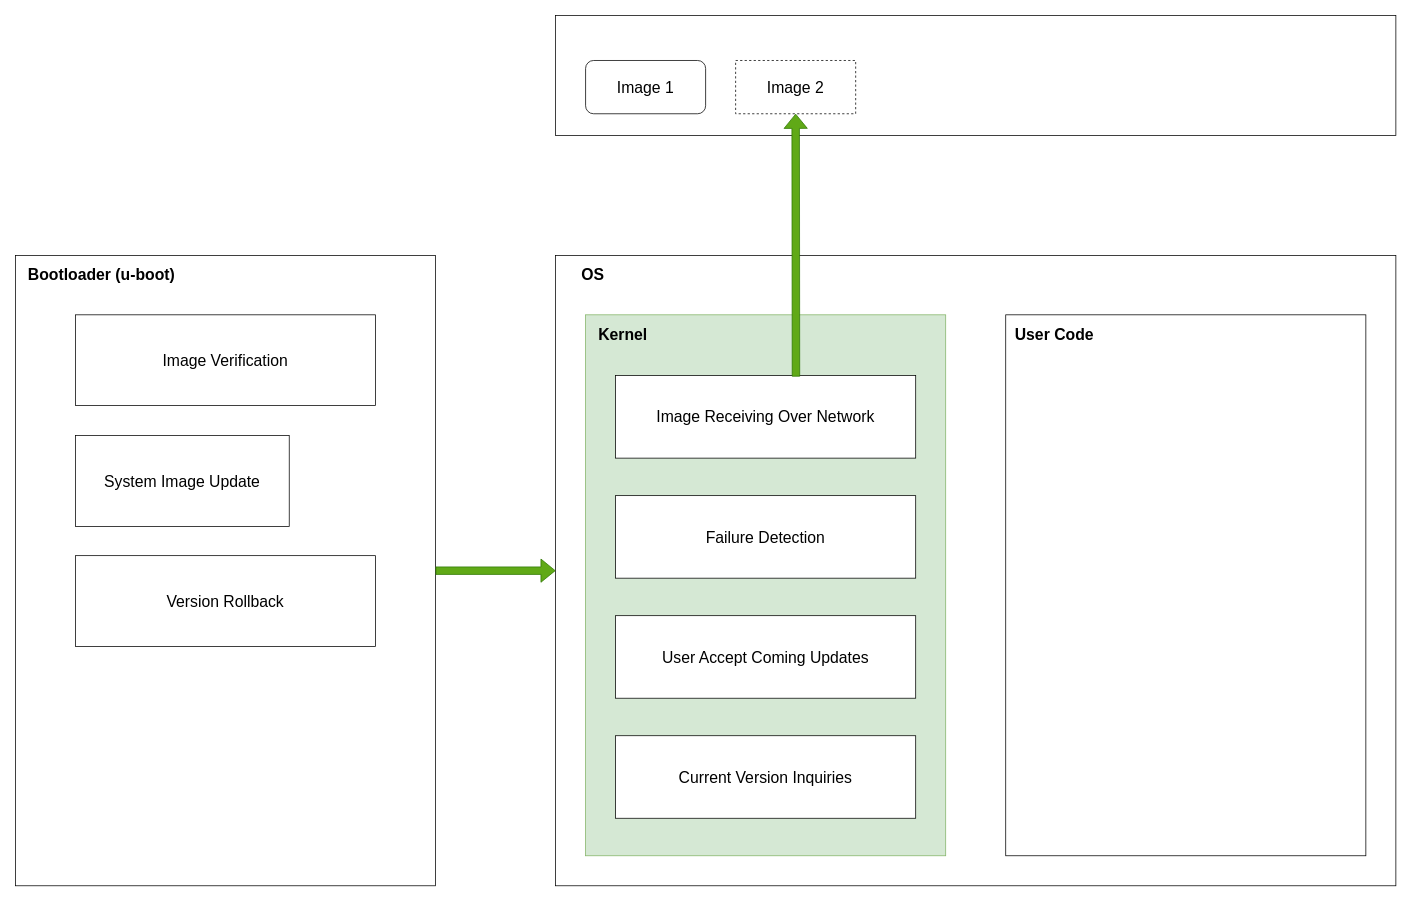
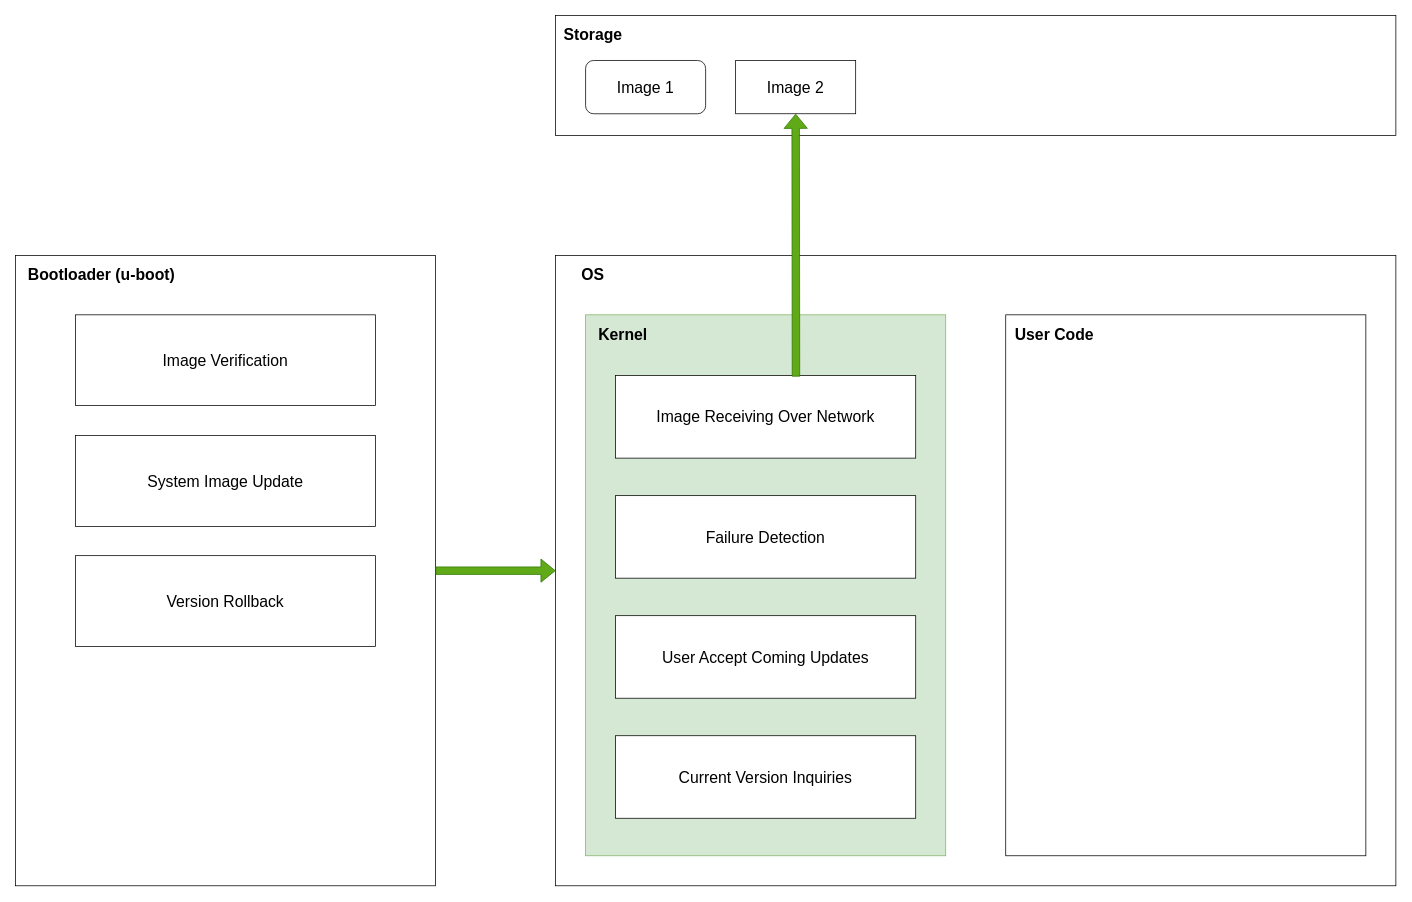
node "Storage": added
node "Image 2": style dashed -> solid
node "System Image Update": size 214x91 -> 300x91
